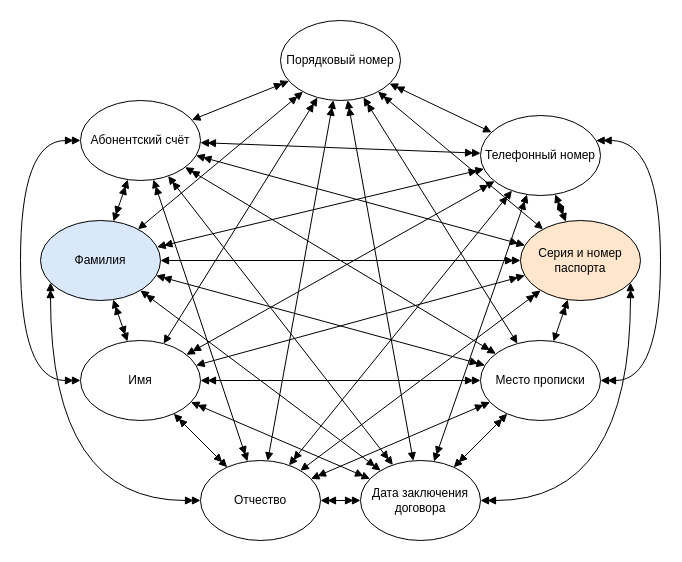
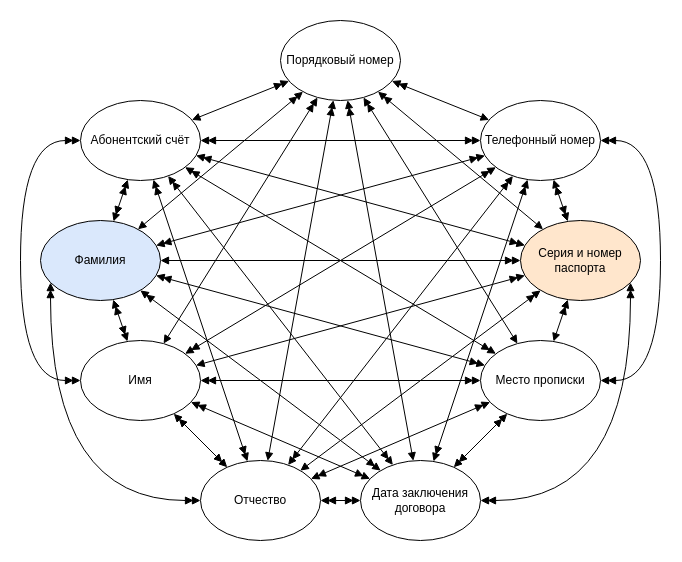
node "Телефонный номер": moved (541, 156) -> (541, 141)
